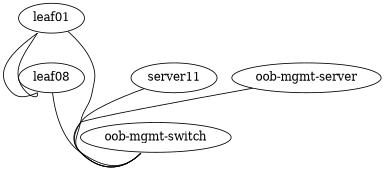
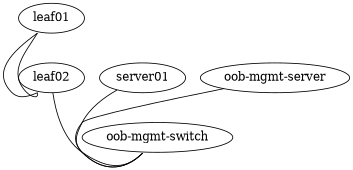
node "leaf08": label "leaf08" -> "leaf02"
node "server11": label "server11" -> "server01"
edge "leaf01" -- "oob-mgmt-switch": removed
